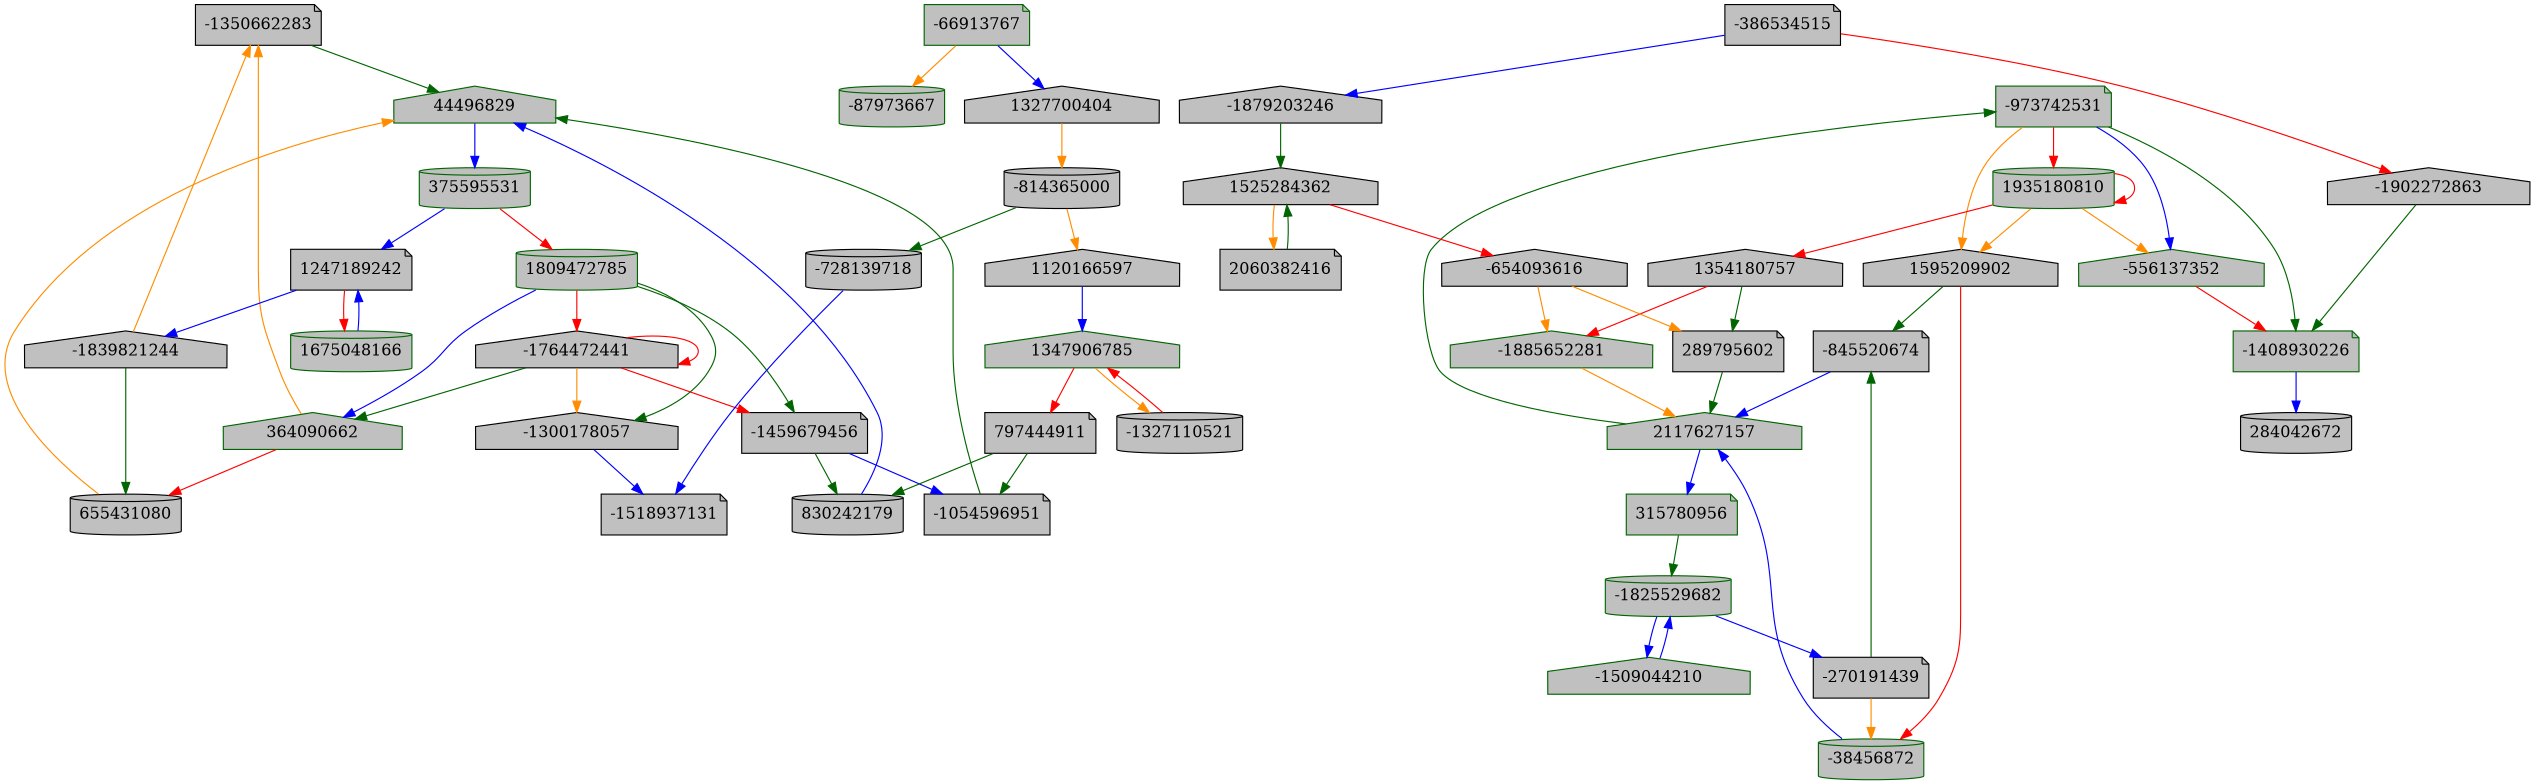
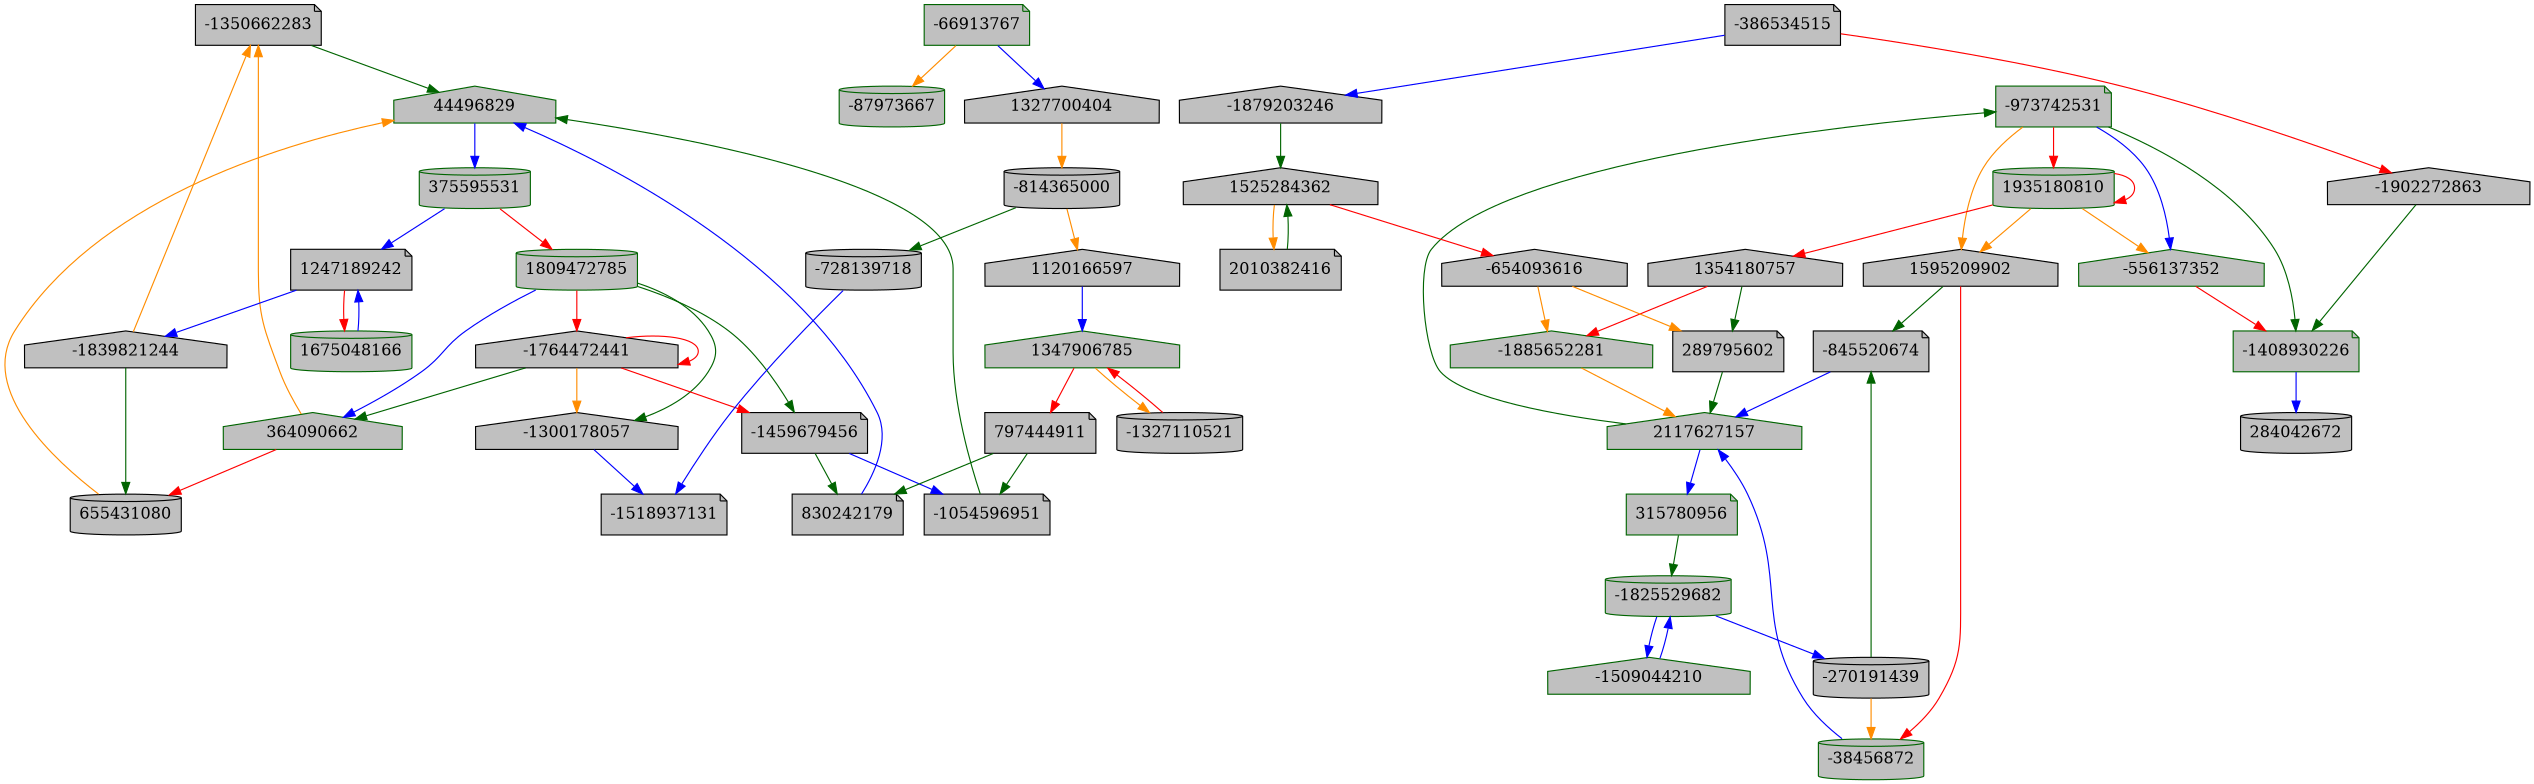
node "2060382416": label "2060382416" -> "2010382416"
node "830242179": shape cylinder -> note
node "-270191439": shape note -> cylinder
